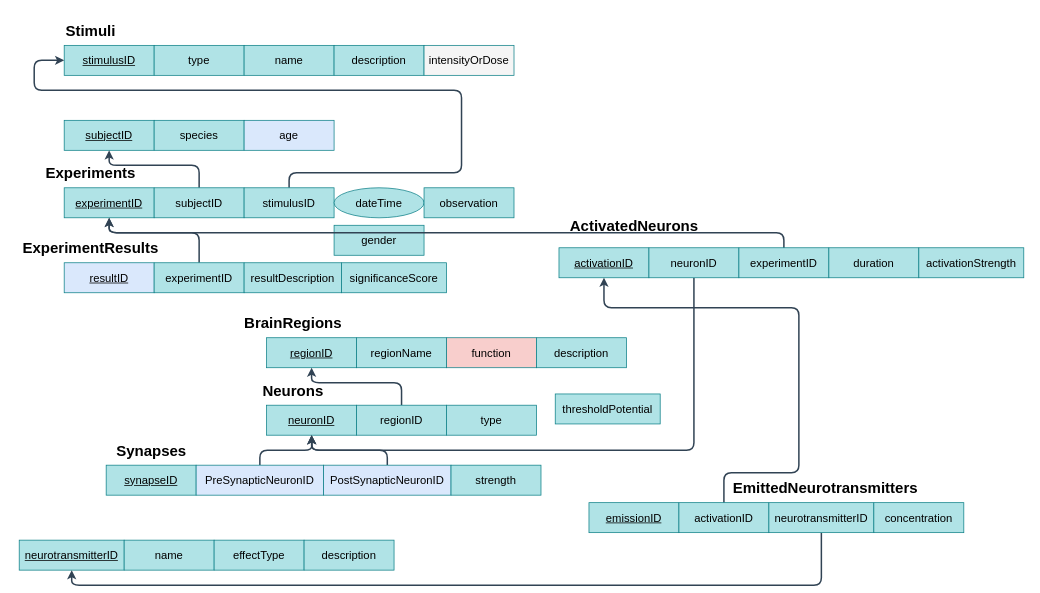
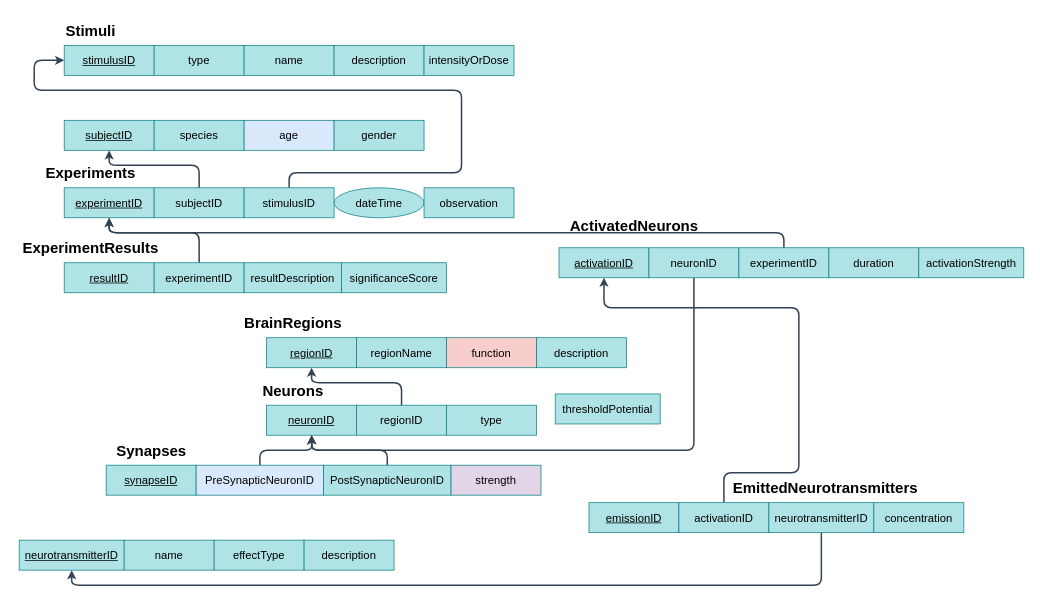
node "intensityOrDose": fillcolor #f5f5f5 -> #b0e3e6
node "gender": moved (379, 240) -> (379, 135)
node "resultID": fillcolor #dae8fc -> #b0e3e6
node "PostSynapticNeuronID": fillcolor #dae8fc -> #b0e3e6
node "strength": fillcolor #b0e3e6 -> #e1d5e7
